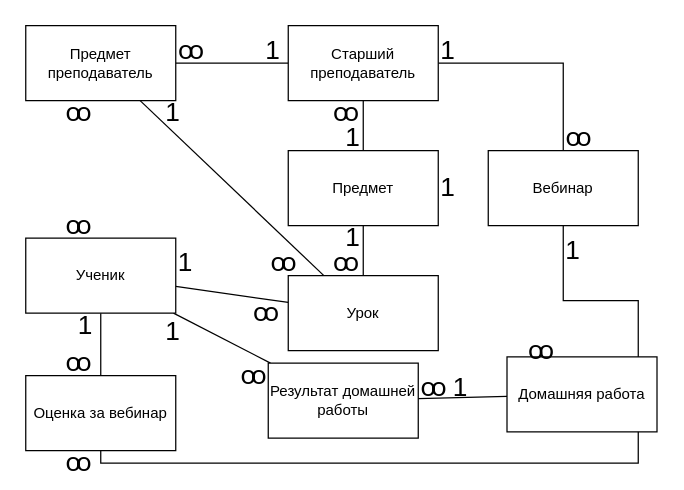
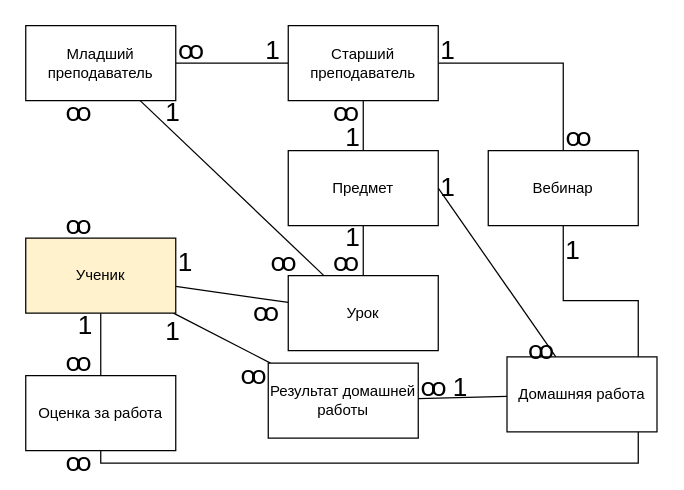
node "Предмет преподаватель": label "Предмет преподаватель" -> "Младший преподаватель"
edge "Предмет" -- "Домашняя работа": added
node "Ученик": fillcolor #ffffff -> #fff2cc
node "Оценка за вебинар": label "Оценка за вебинар" -> "Оценка за работа"
